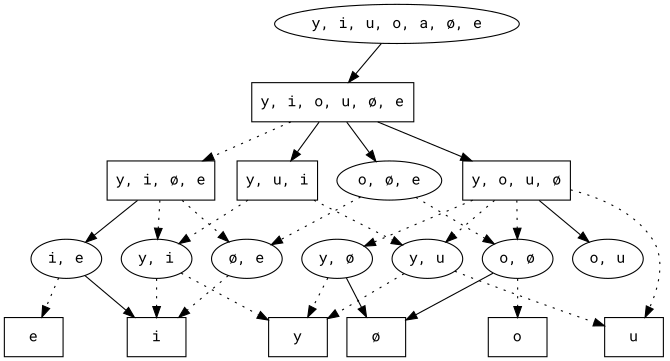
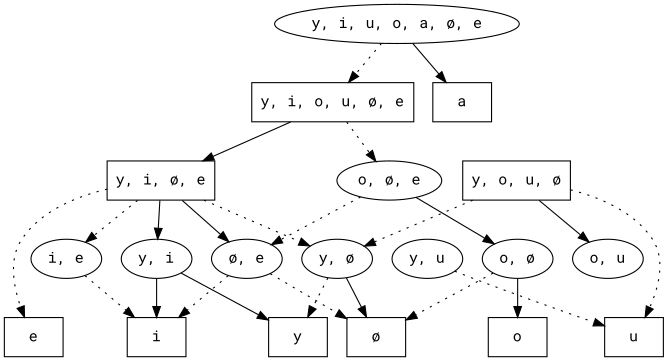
edge "y, i, u, o, a, ø, e" -> "y, i, o, u, ø, e": style solid -> dotted
node "a": added
edge "y, i, o, u, ø, e" -> "o, ø, e": style solid -> dotted
edge "y, i, o, u, ø, e" -> "y, i, ø, e": style dotted -> solid
edge "y, i, o, u, ø, e" -> "y, o, u, ø": removed
node "y, u, i": removed
edge "y, i, ø, e" -> "y, i": style dotted -> solid
edge "y, o, u, ø" -> "o, ø": removed
edge "y, i, ø, e" -> "ø, e": style dotted -> solid
edge "y, i, ø, e" -> "i, e": style solid -> dotted
edge "o, ø, e" -> "o, ø": style dotted -> solid
edge "y, o, u, ø" -> "y, u": removed
edge "y, i, ø, e" -> "y, ø": added
edge "o, ø" -> "o": style dotted -> solid
edge "i, e" -> "e": now "y, i, ø, e" -> "e"
edge "i, e" -> "i": style solid -> dotted
edge "y, i" -> "i": style dotted -> solid
edge "ø, e" -> "ø": added
edge "y, u" -> "y": removed
edge "y, i" -> "y": style dotted -> solid
edge "o, ø" -> "ø": style solid -> dotted
